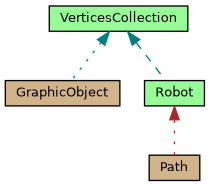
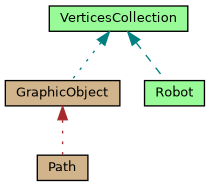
edge "Path" -> "Robot": now "Path" -> "GraphicObject"
